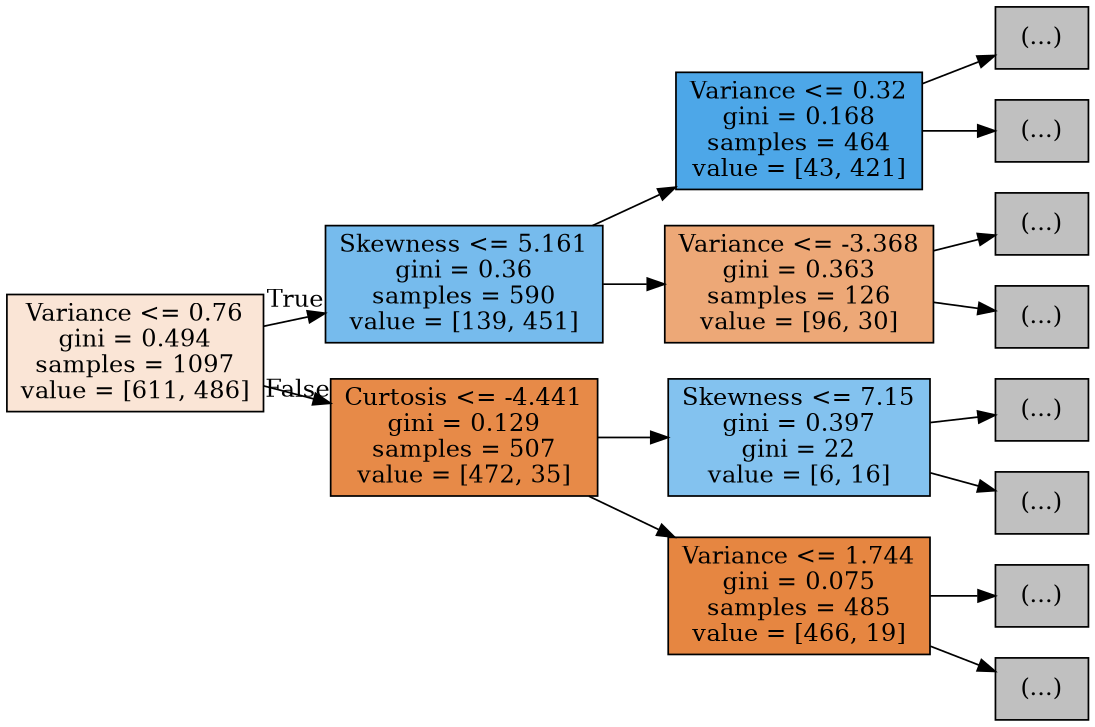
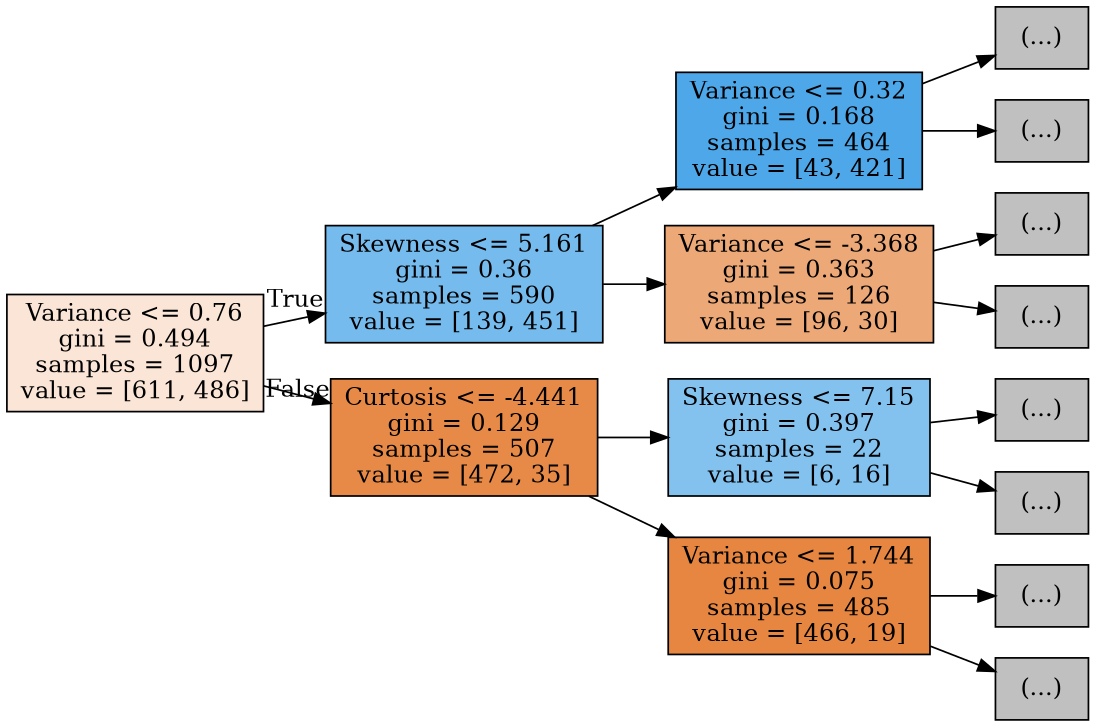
node "Skewness <= 7.15 gini = 0.397 gini = 22 value = [6, 16]": label "Skewness <= 7.15 gini = 0.397 gini = 22 value = [6, 16]" -> "Skewness <= 7.15 gini = 0.397 samples = 22 value = [6, 16]"
